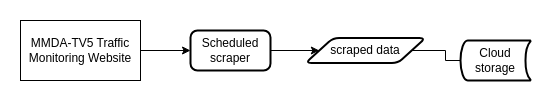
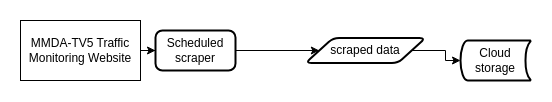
node "Scheduled scraper": moved (231, 51) -> (196, 51)
edge "scraped data" -- "Cloud storage": arrowhead none -> classic
